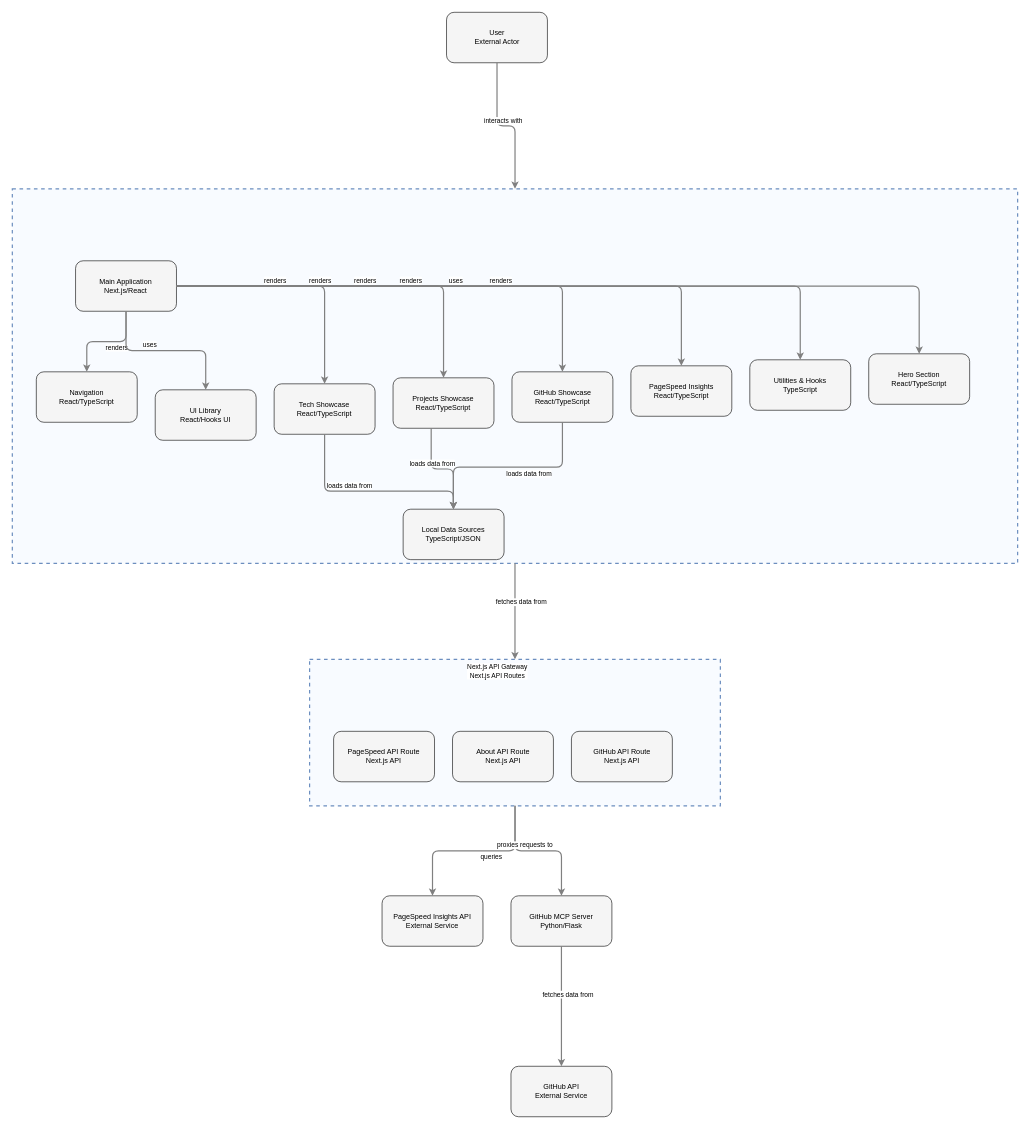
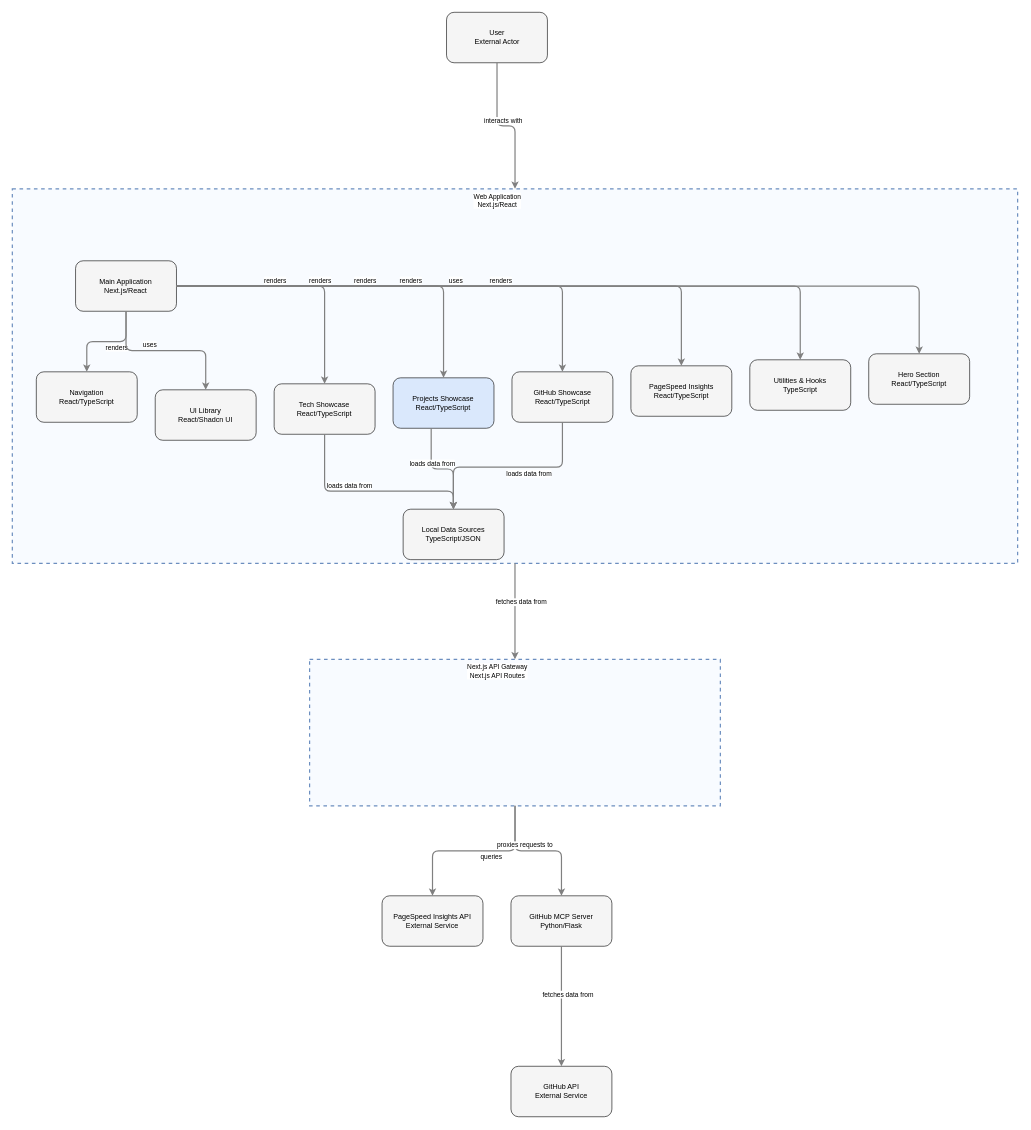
node "Web Application Next.js/React": added
node "Projects Showcase React/TypeScript": fillcolor #f5f5f5 -> #dae8fc
node "UI Library React/Hooks UI": label "UI Library React/Hooks UI" -> "UI Library React/Shadcn UI"
node "PageSpeed API Route Next.js API": removed
node "About API Route Next.js API": removed
node "GitHub API Route Next.js API": removed
